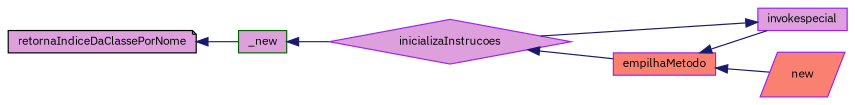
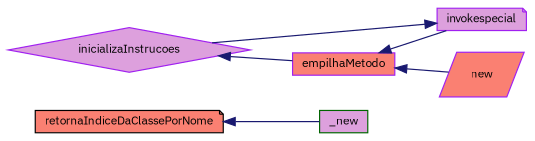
node "invokespecial": shape box -> note
node "retornaIndiceDaClassePorNome": fillcolor plum -> salmon
edge "inicializaInstrucoes" -> "_new": removed
